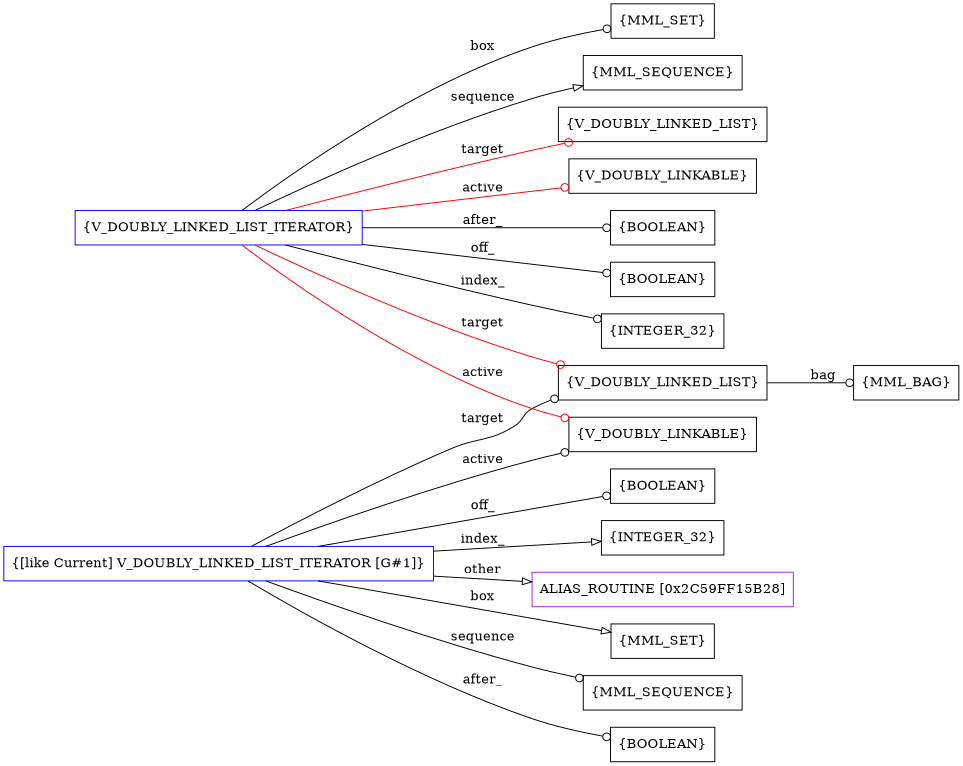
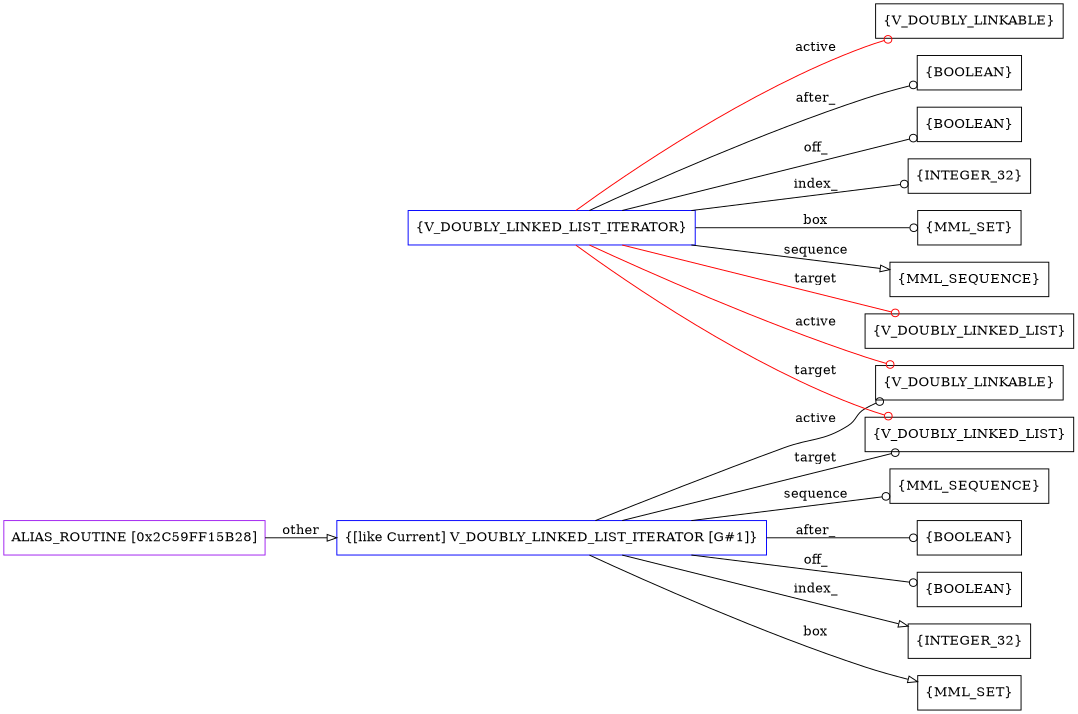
node "{MML_BAG}": removed
edge "{[like Current] V_DOUBLY_LINKED_LIST_ITERATOR [G#1]}" -> "ALIAS_ROUTINE [0x2C59FF15B28]": reversed
